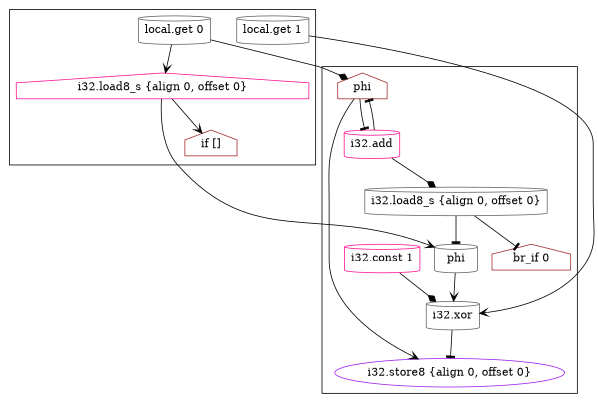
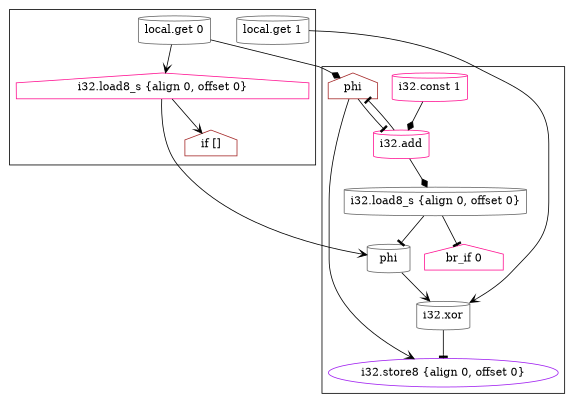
node "br_if 0": color brown -> deeppink
edge "i32.const 1" -> "i32.xor": now "i32.const 1" -> "i32.add"
